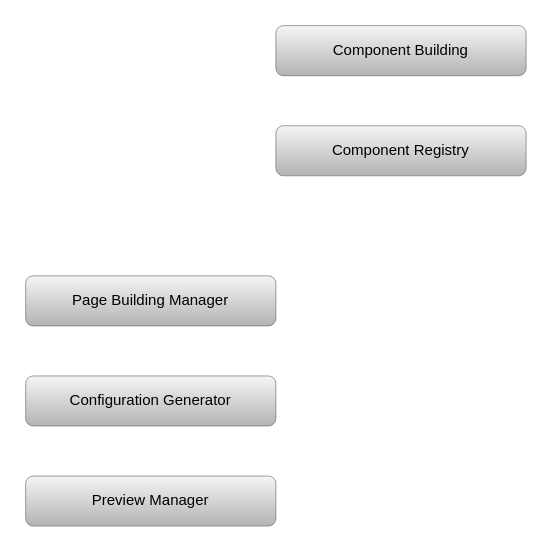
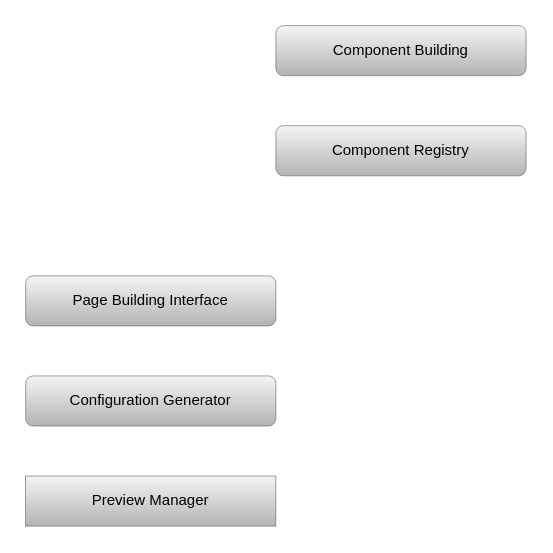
node "Page Building Manager": label "Page Building Manager" -> "Page Building Interface"
node "Preview Manager": shape rounded rectangle -> rectangle
